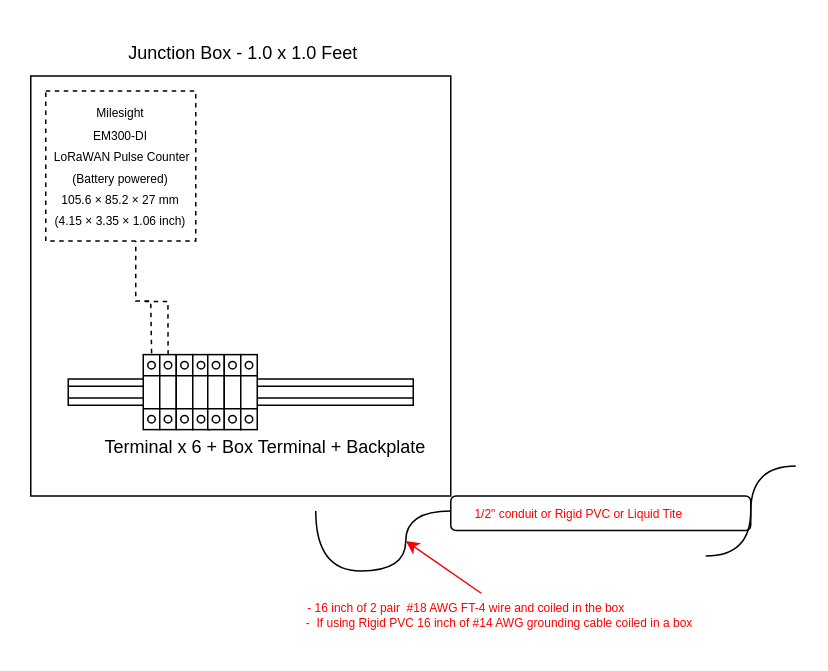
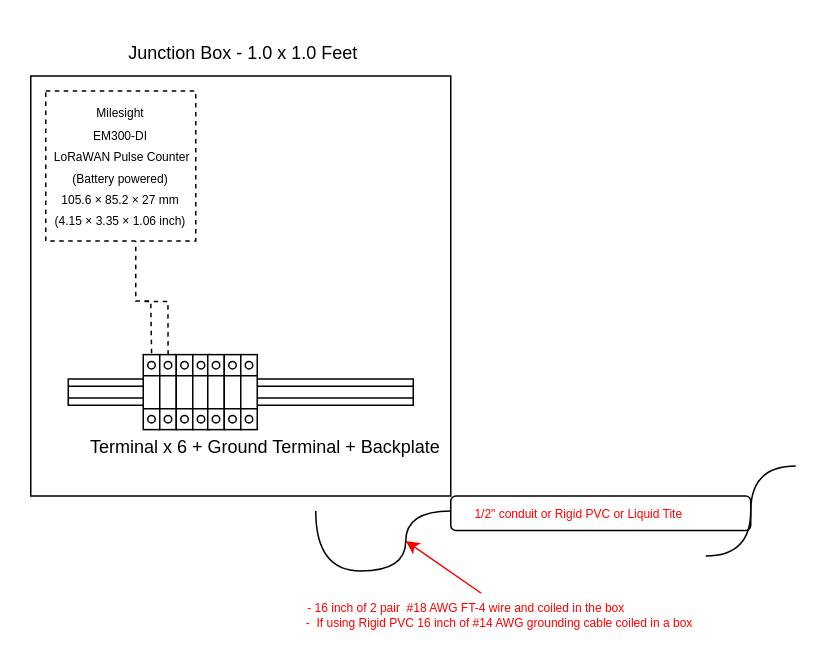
node "Terminal x 6 + Box Terminal + Backplate": label "Terminal x 6 + Box Terminal + Backplate" -> "Terminal x 6 + Ground Terminal + Backplate"
